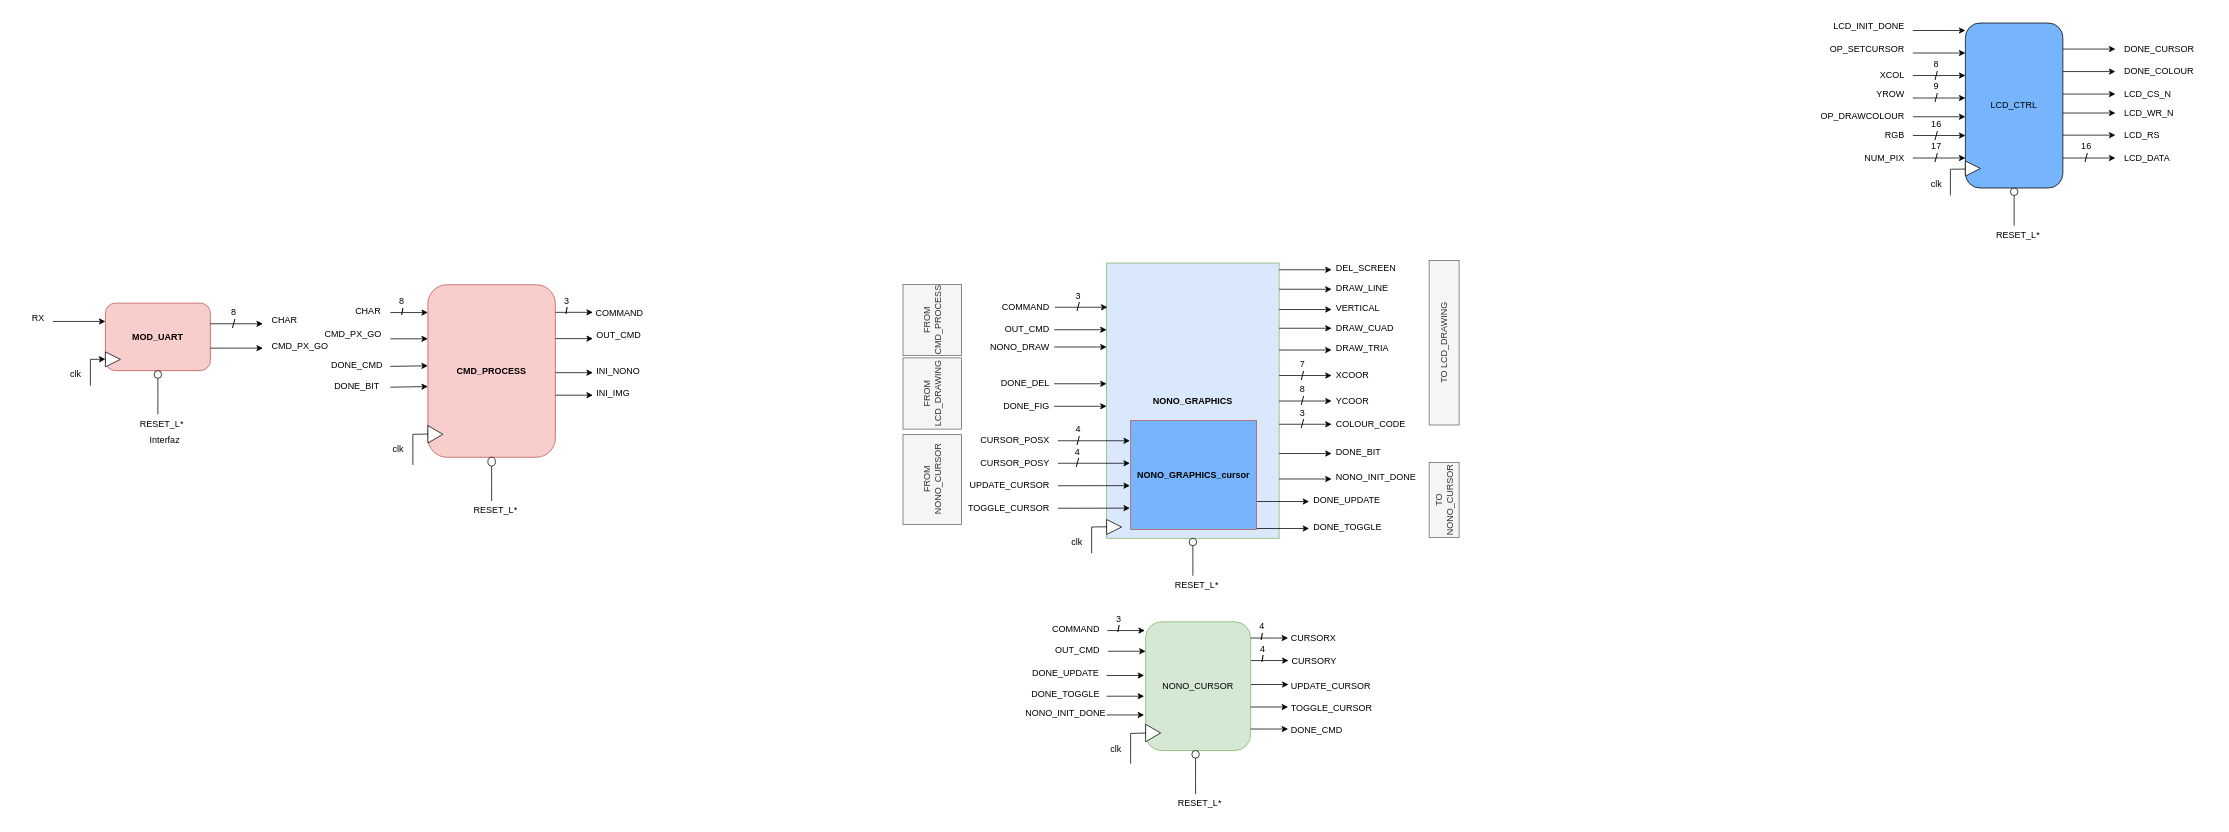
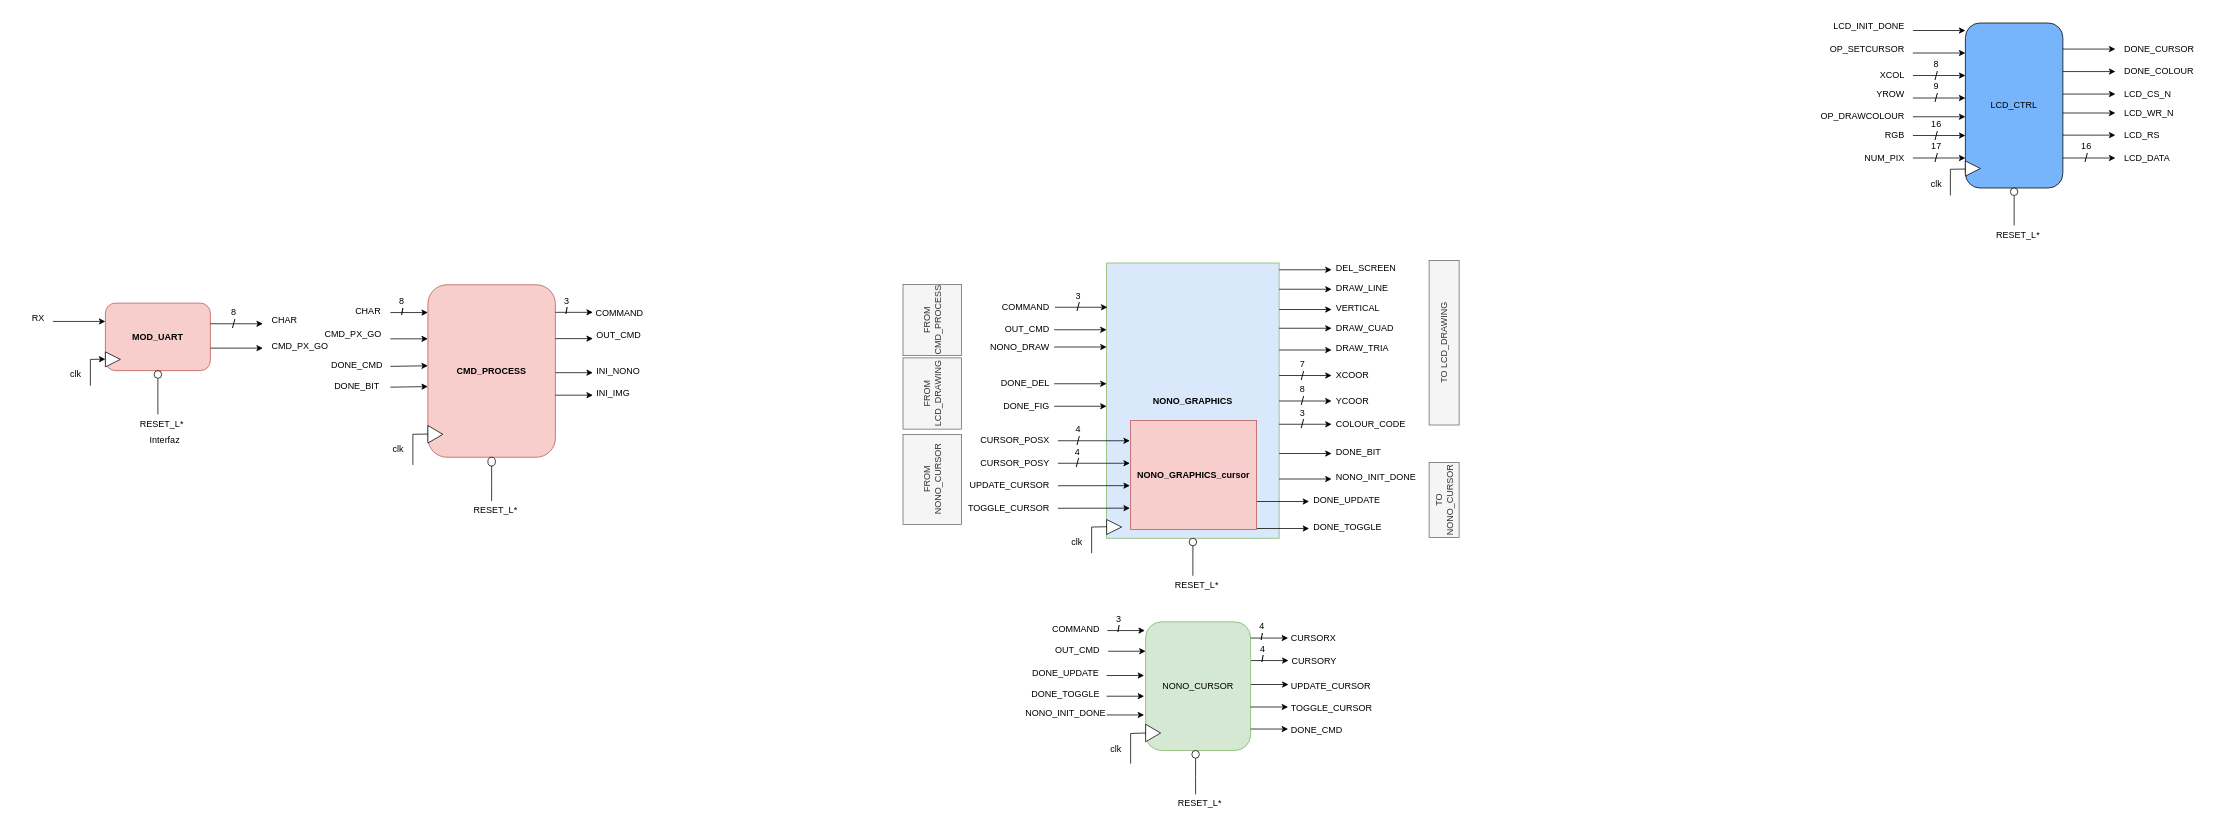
node "NONO_GRAPHICS_cursor": fillcolor #76b5fc -> #f8cecc
